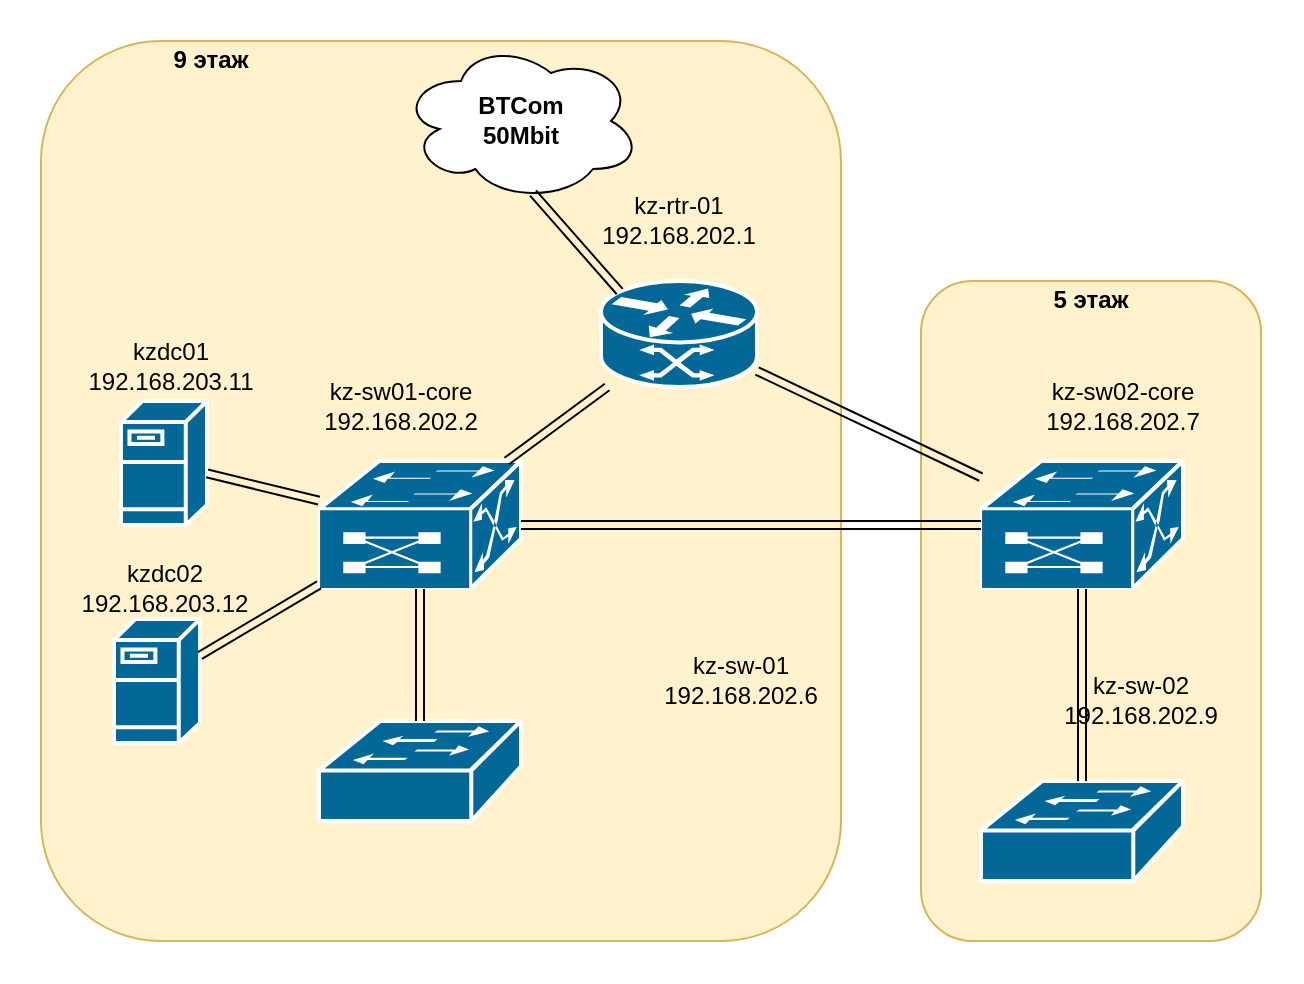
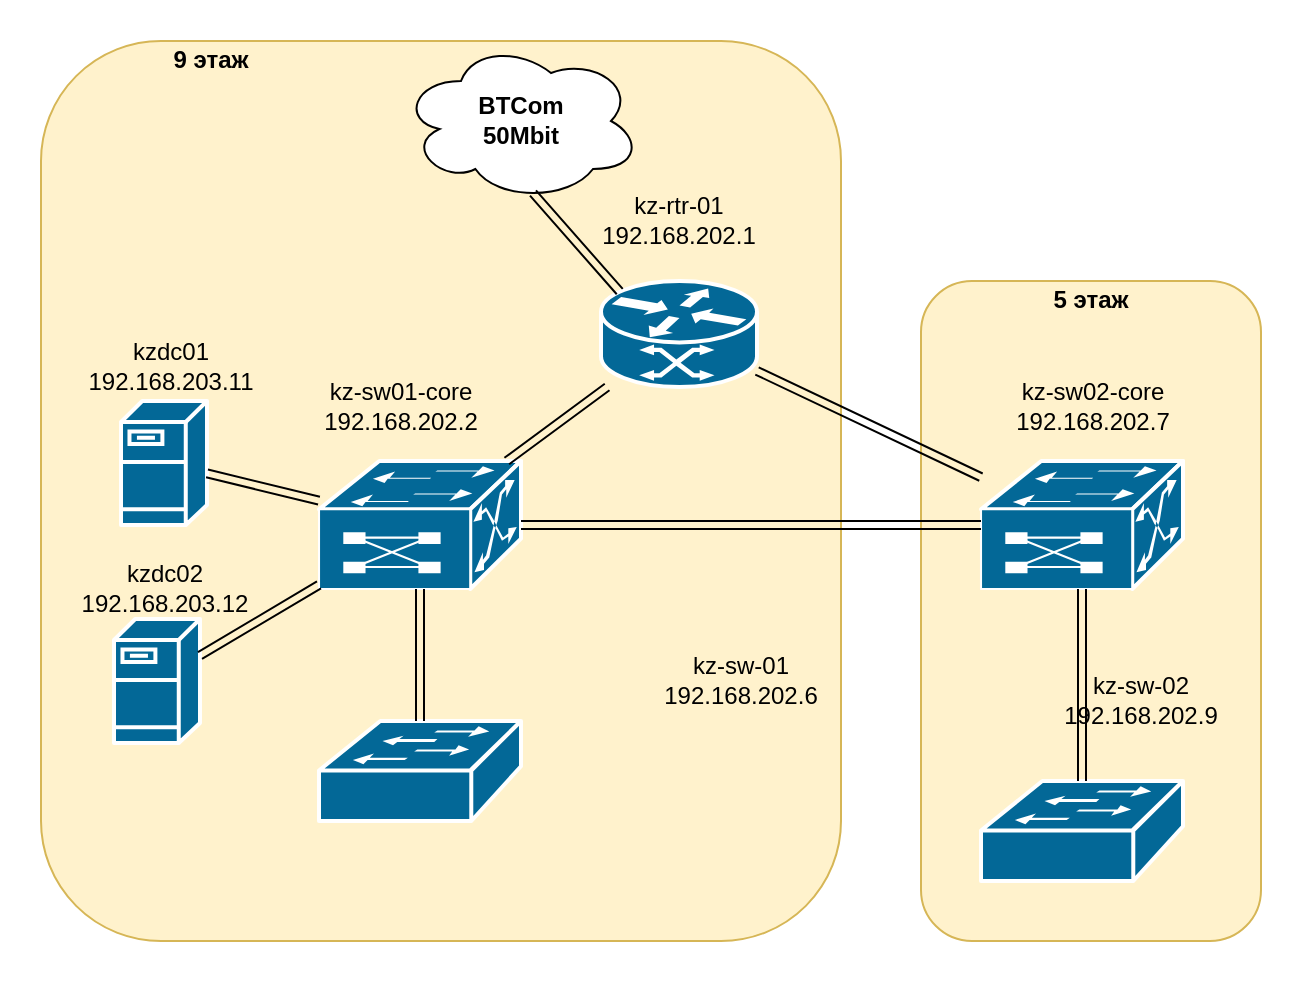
node "kz-sw02-core 192.168.202.7": moved (1123, 407) -> (1093, 407)
